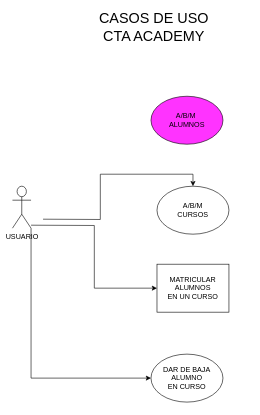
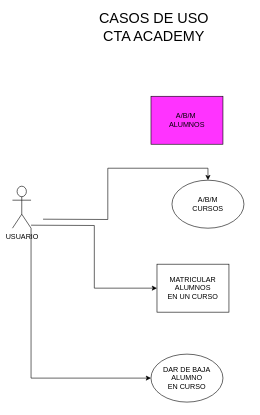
node "A/B/M ALUMNOS": shape ellipse -> rectangle
node "A/B/M CURSOS": moved (193, 210) -> (208, 204)
